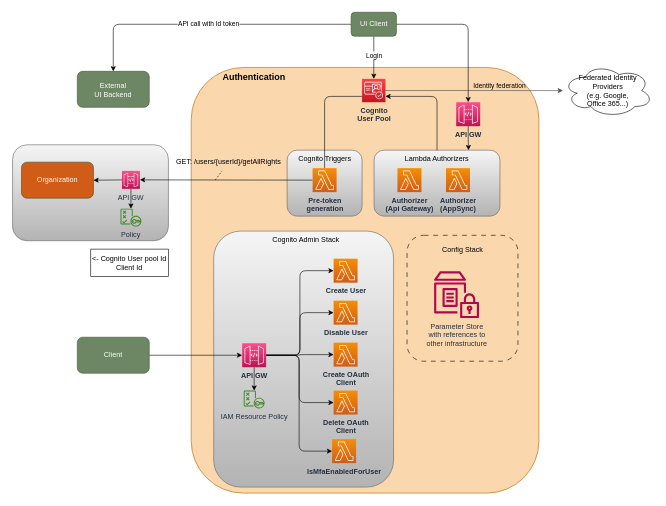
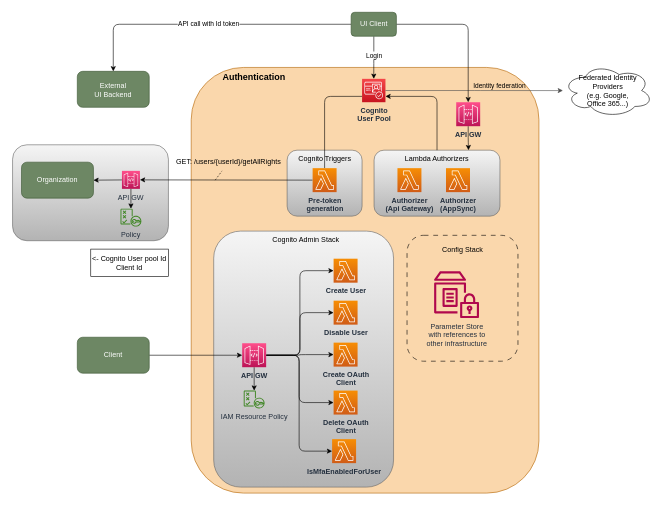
node "Organization": fillcolor #d05c17 -> #6d8764
